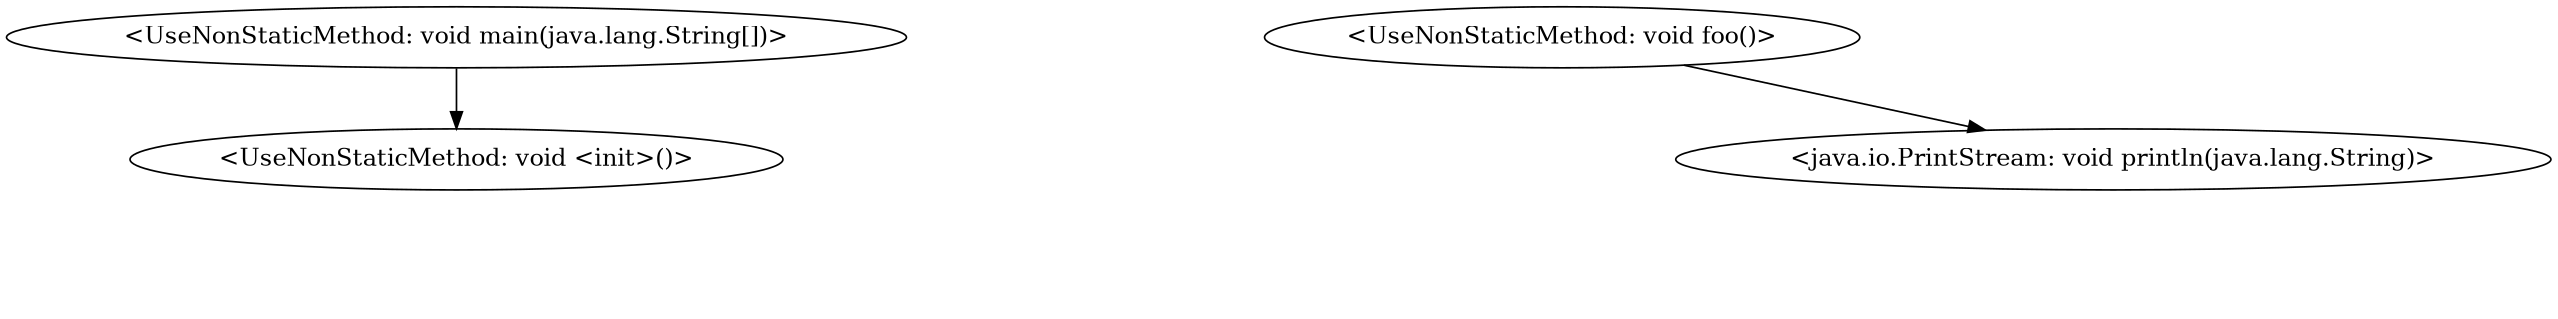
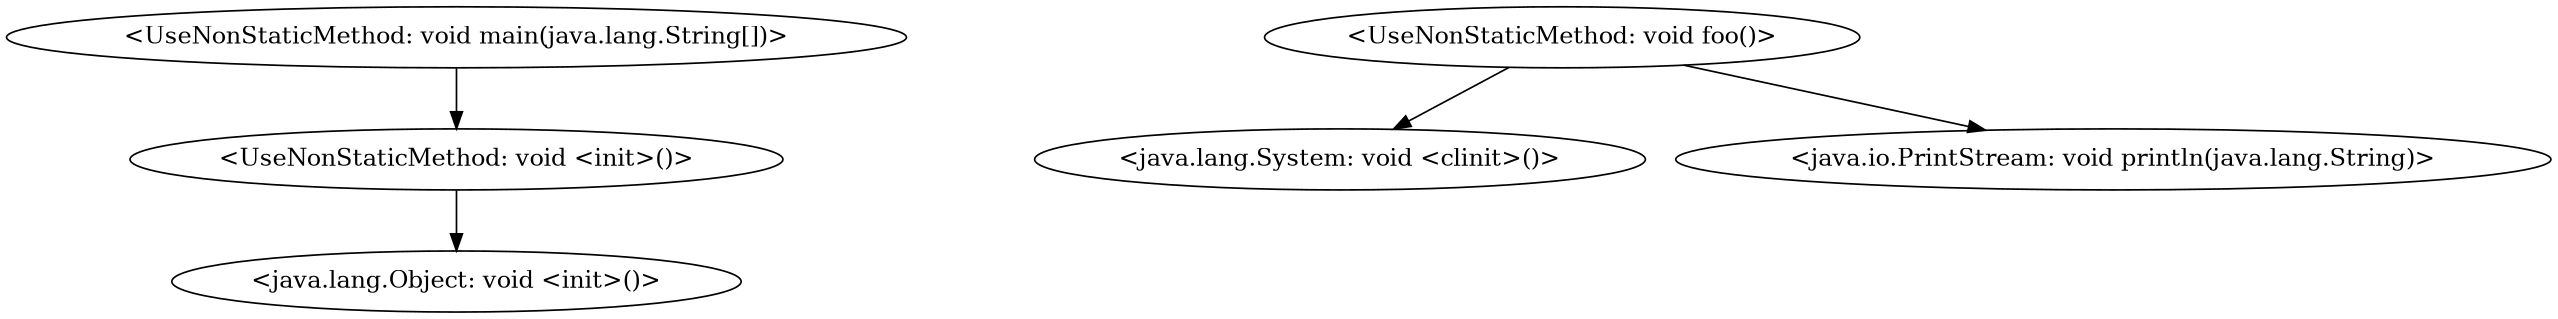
node "<java.lang.System: void <clinit>()>": added
node "<java.lang.Object: void <init>()>": added
